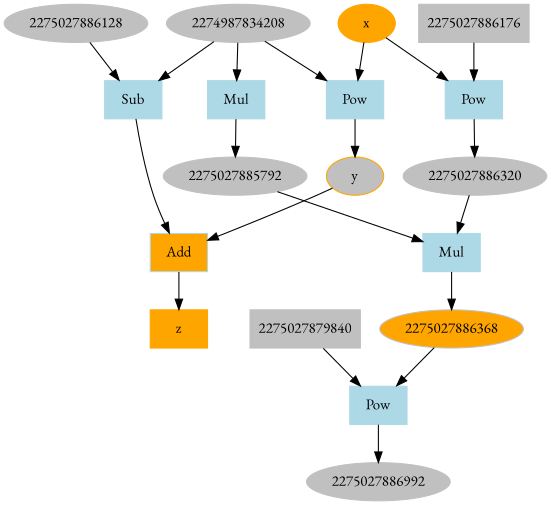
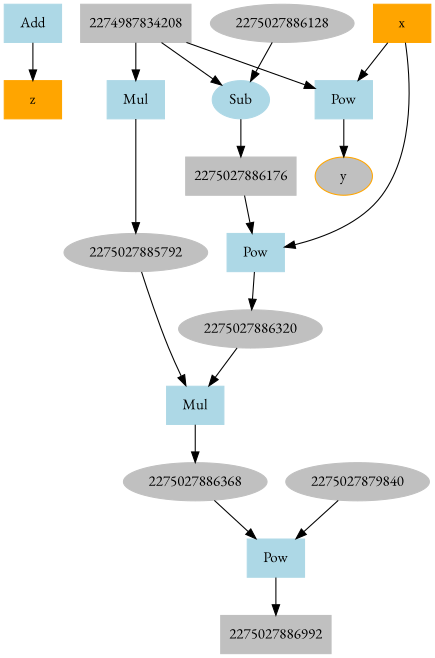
node "2274987834208": shape ellipse -> box
node "x": shape ellipse -> box
node "Sub": shape box -> ellipse
edge "Sub" -> "Add": now "Sub" -> "2275027886176"
edge "y" -> "Add": removed
node "Add": fillcolor orange -> lightblue
node "2275027879840": shape box -> ellipse
node "2275027886368": fillcolor orange -> gray
node "2275027886992": shape ellipse -> box
